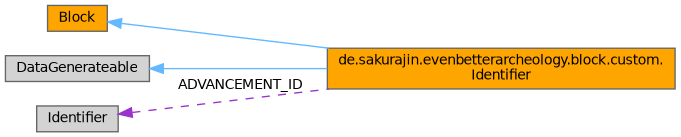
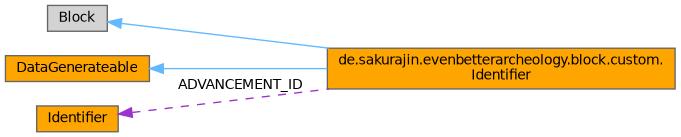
node "Block": fillcolor orange -> lightgrey
node "DataGenerateable": fillcolor lightgrey -> orange
node "Identifier": fillcolor lightgrey -> orange
